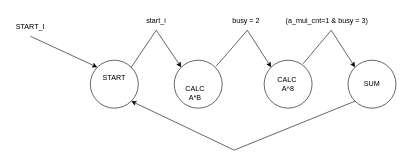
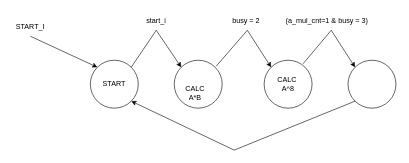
node "START": moved (114, 78) -> (114, 84)
node "SUM": removed
